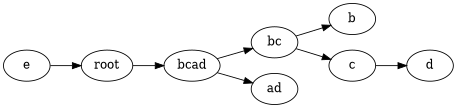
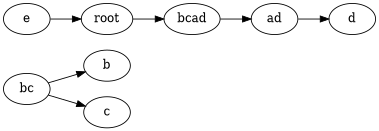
edge "bcad" -> "bc": removed
edge "c" -> "d": now "ad" -> "d"
